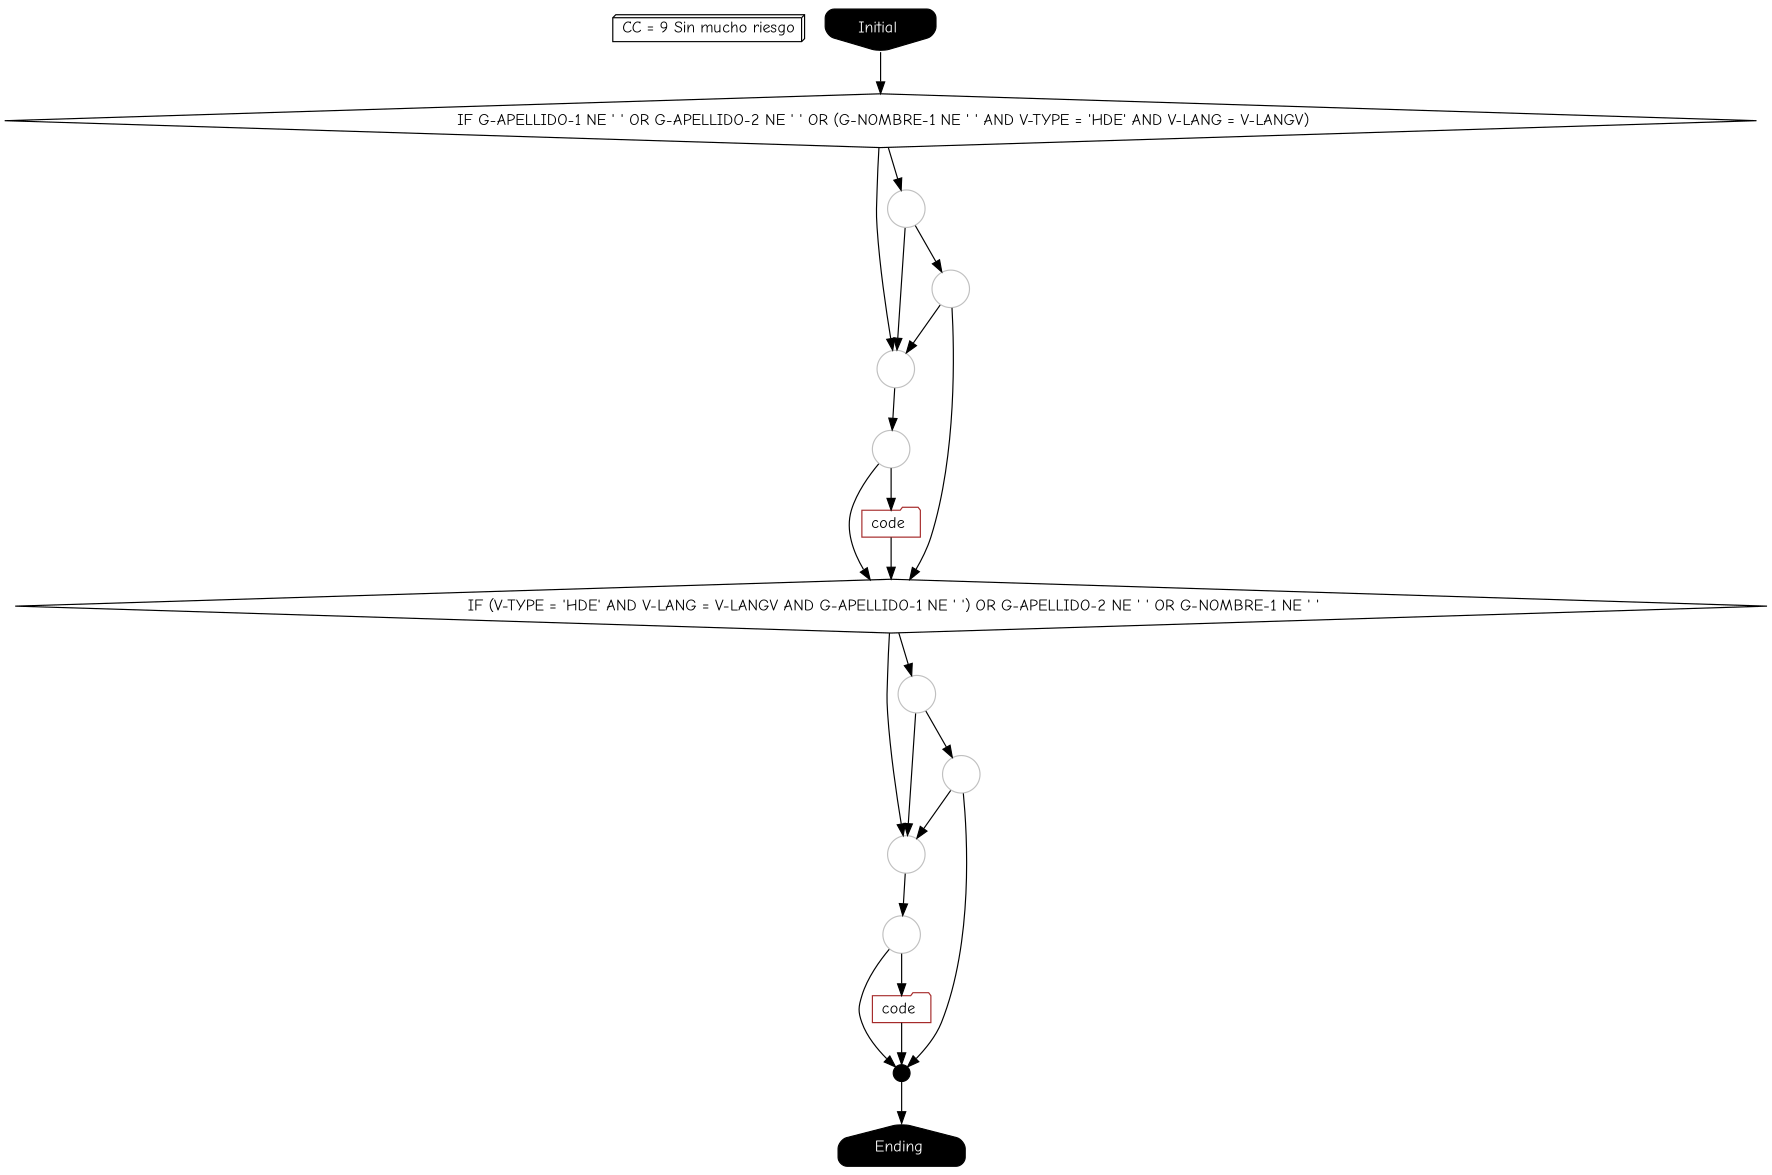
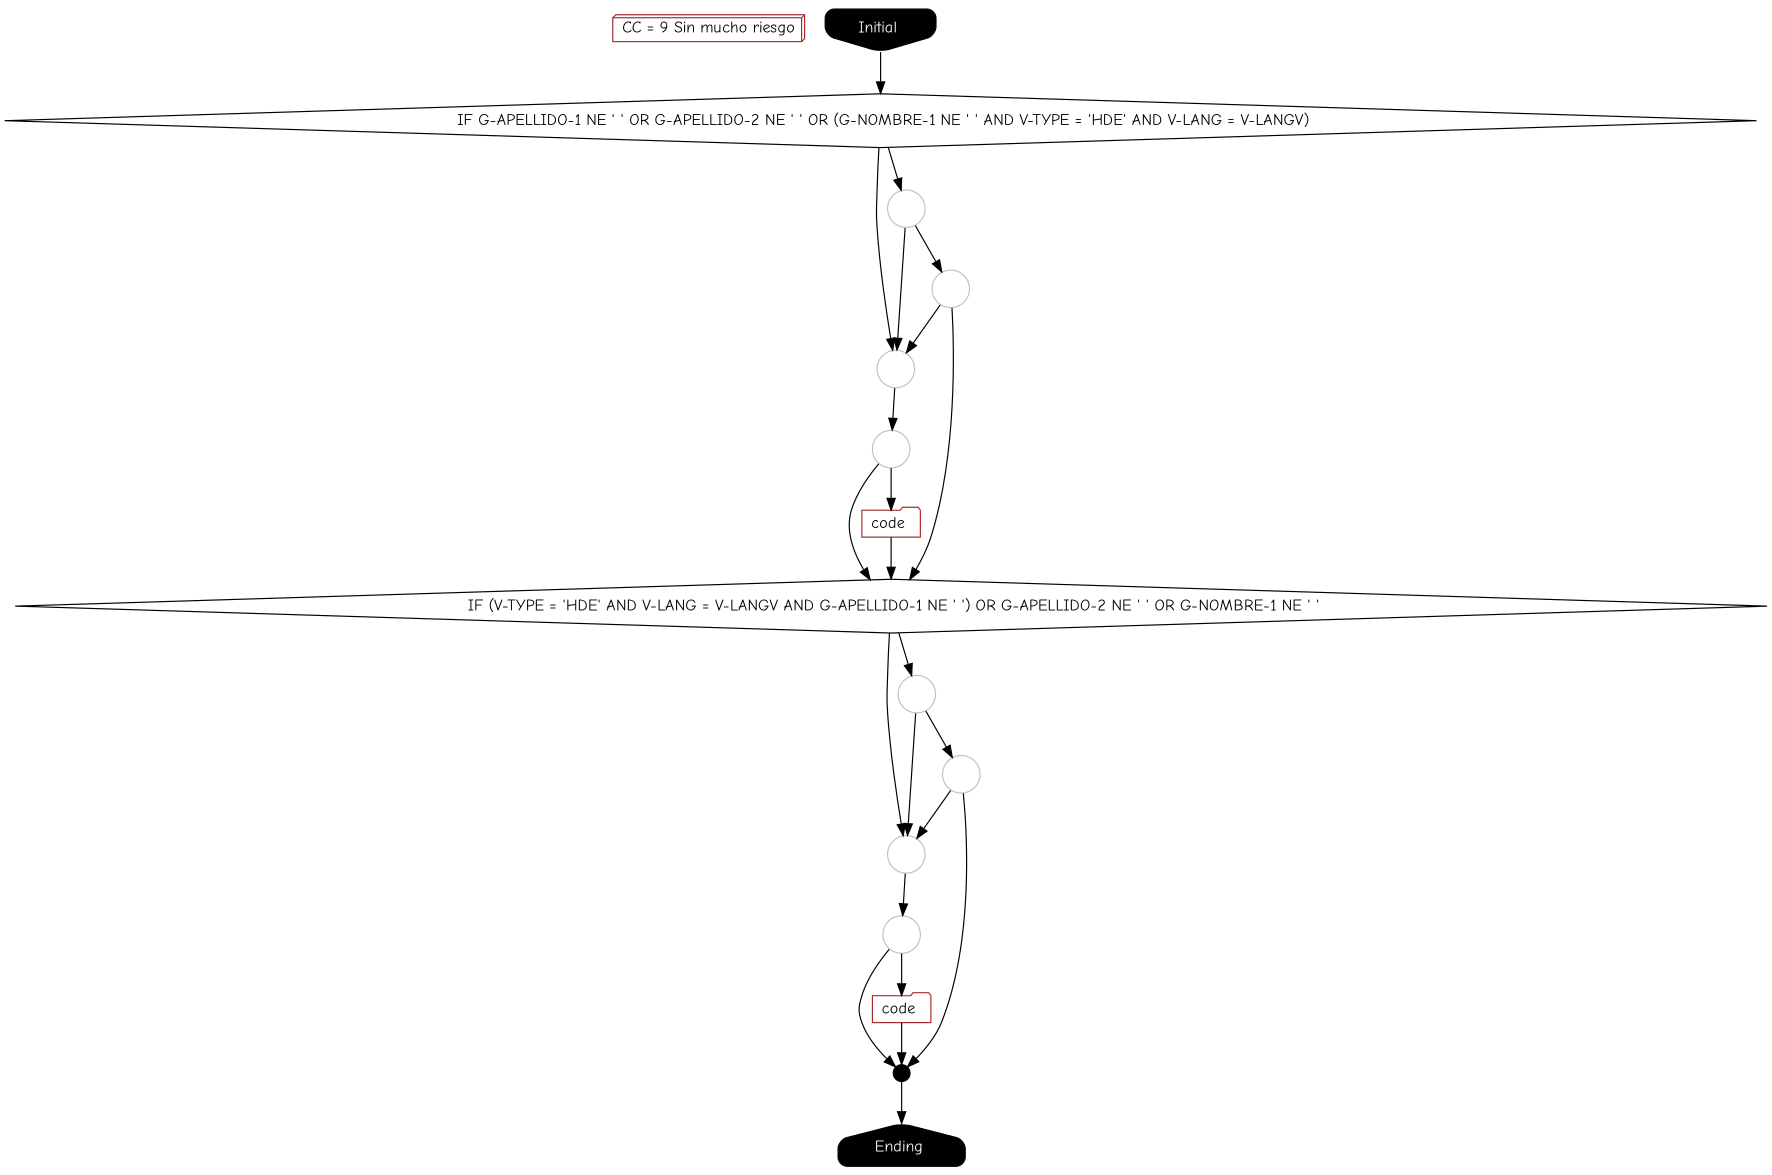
node "CC = 9 Sin mucho riesgo": color black -> brown
